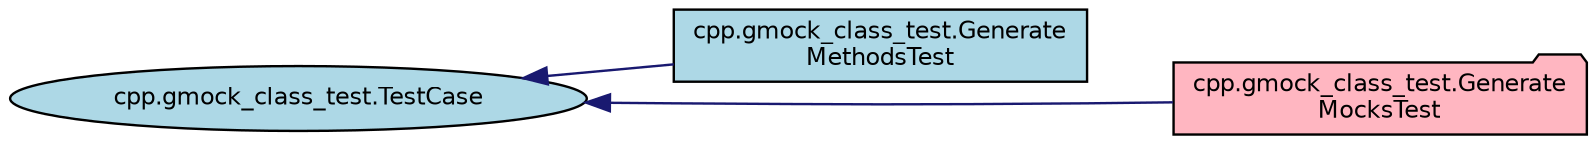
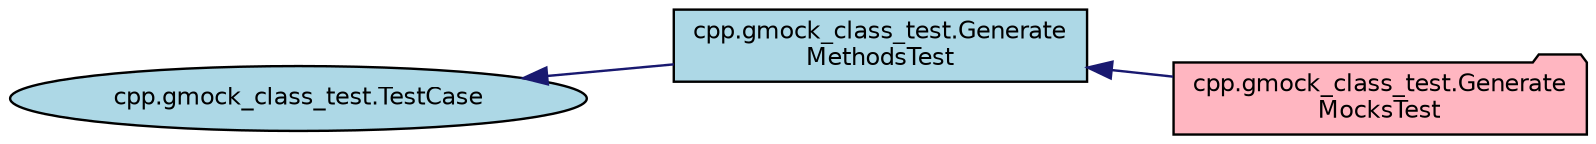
edge "cpp.gmock_class_test.Generate MocksTest" -> "cpp.gmock_class_test.TestCase": now "cpp.gmock_class_test.Generate MocksTest" -> "cpp.gmock_class_test.Generate MethodsTest"
